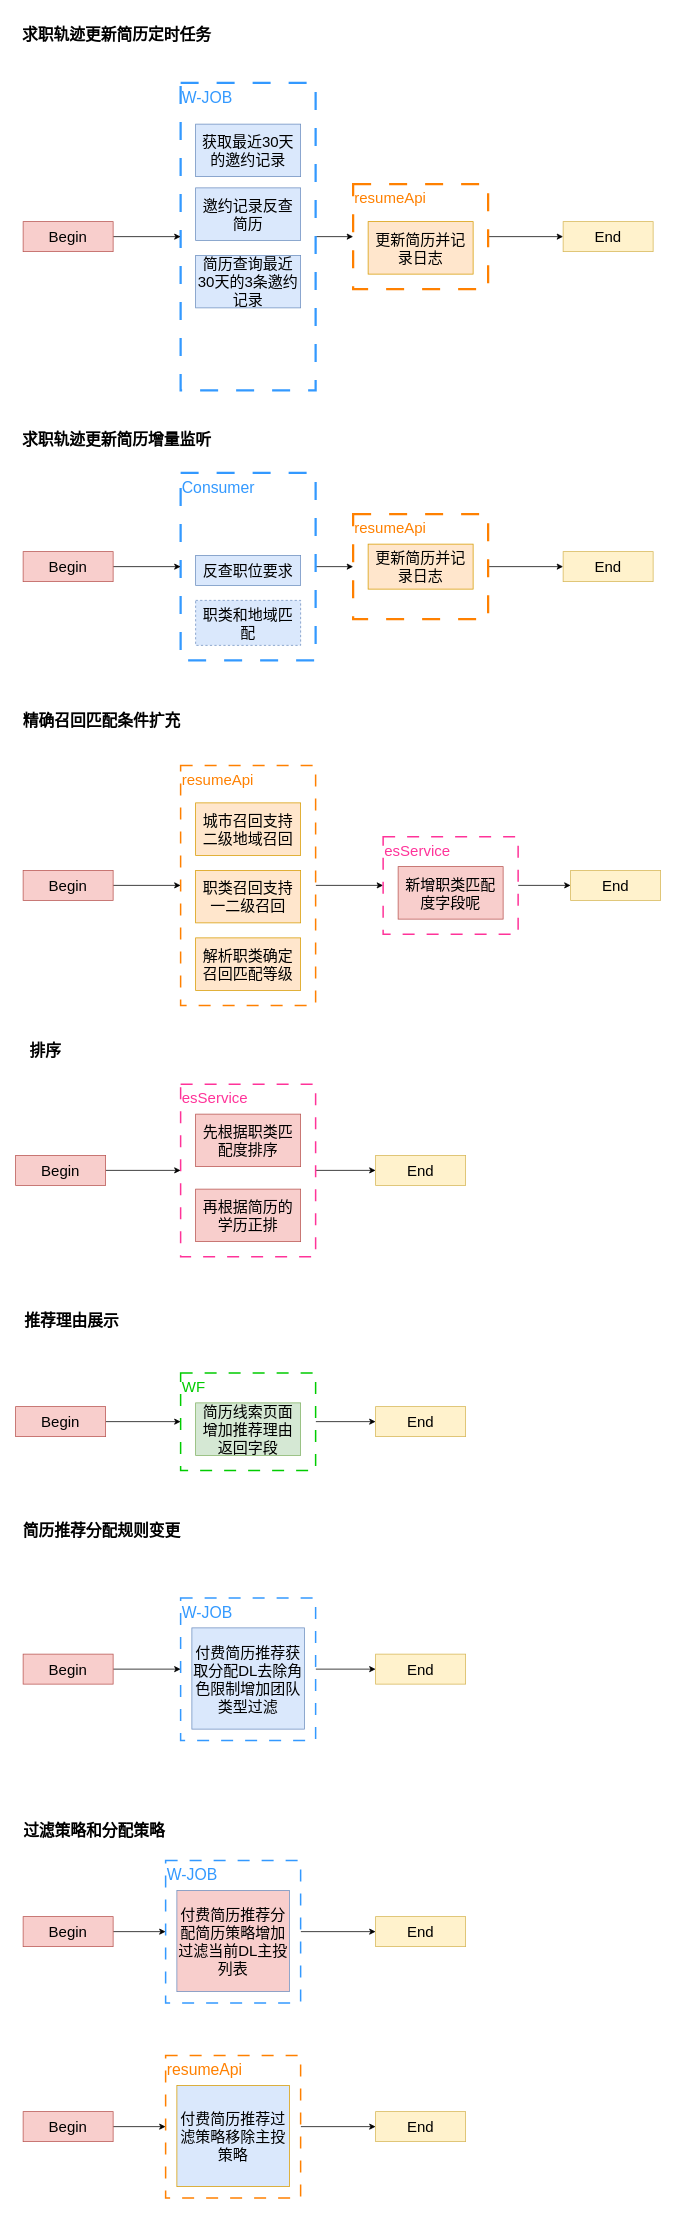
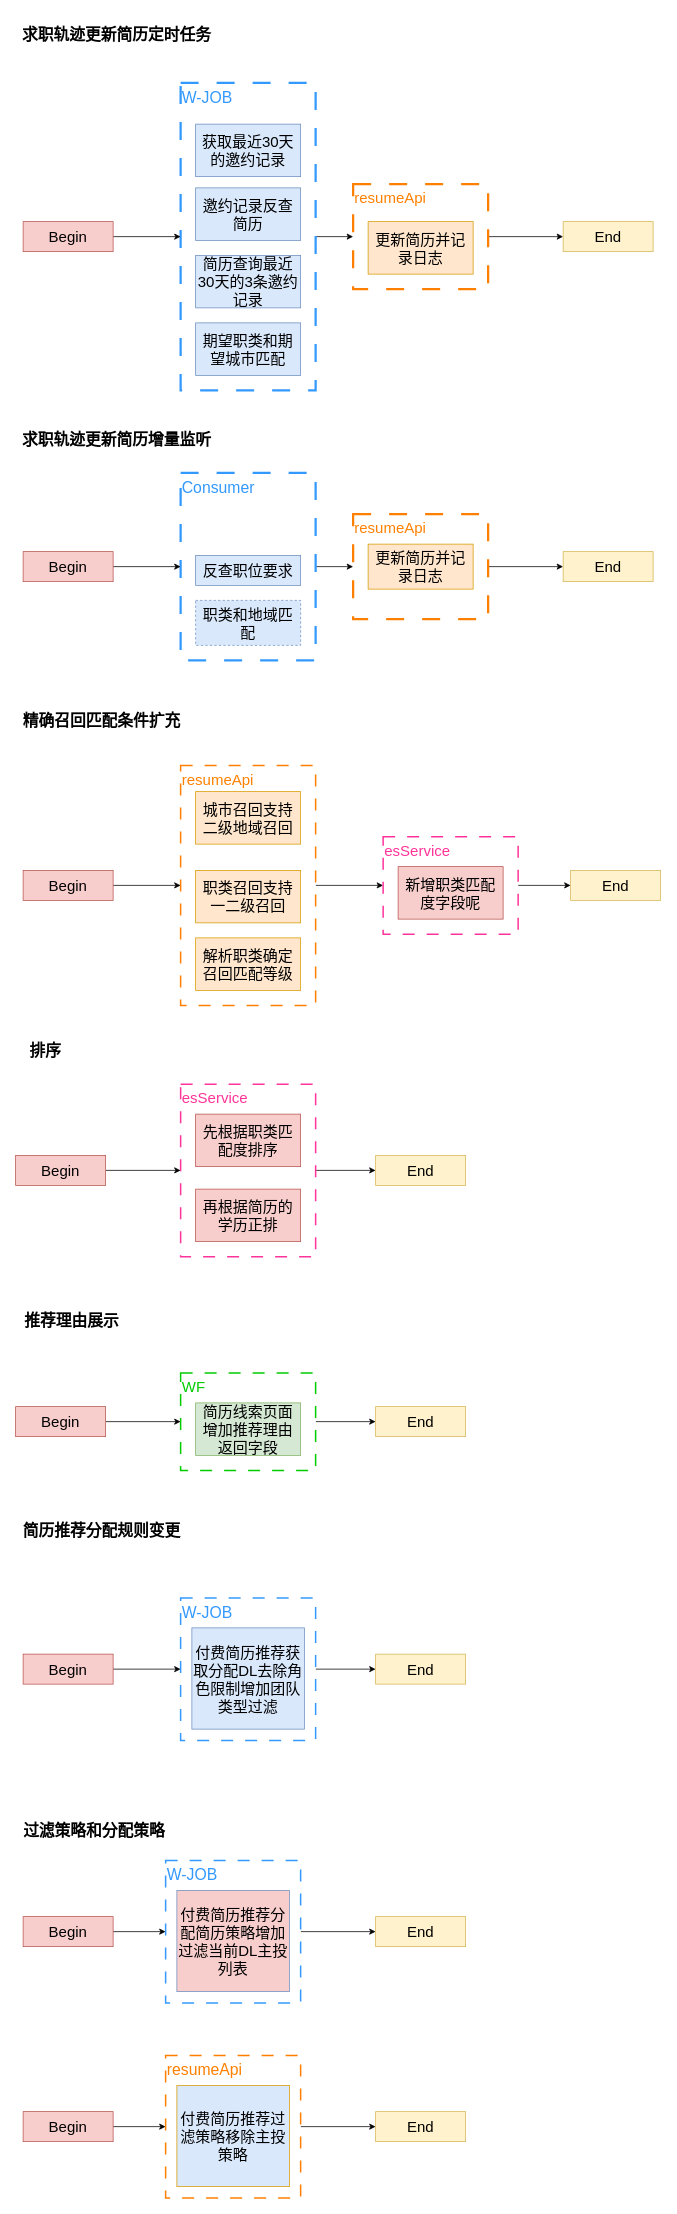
node "期望职类和期望城市匹配": added
node "城市召回支持二级地域召回": moved (248, 829) -> (248, 818)
